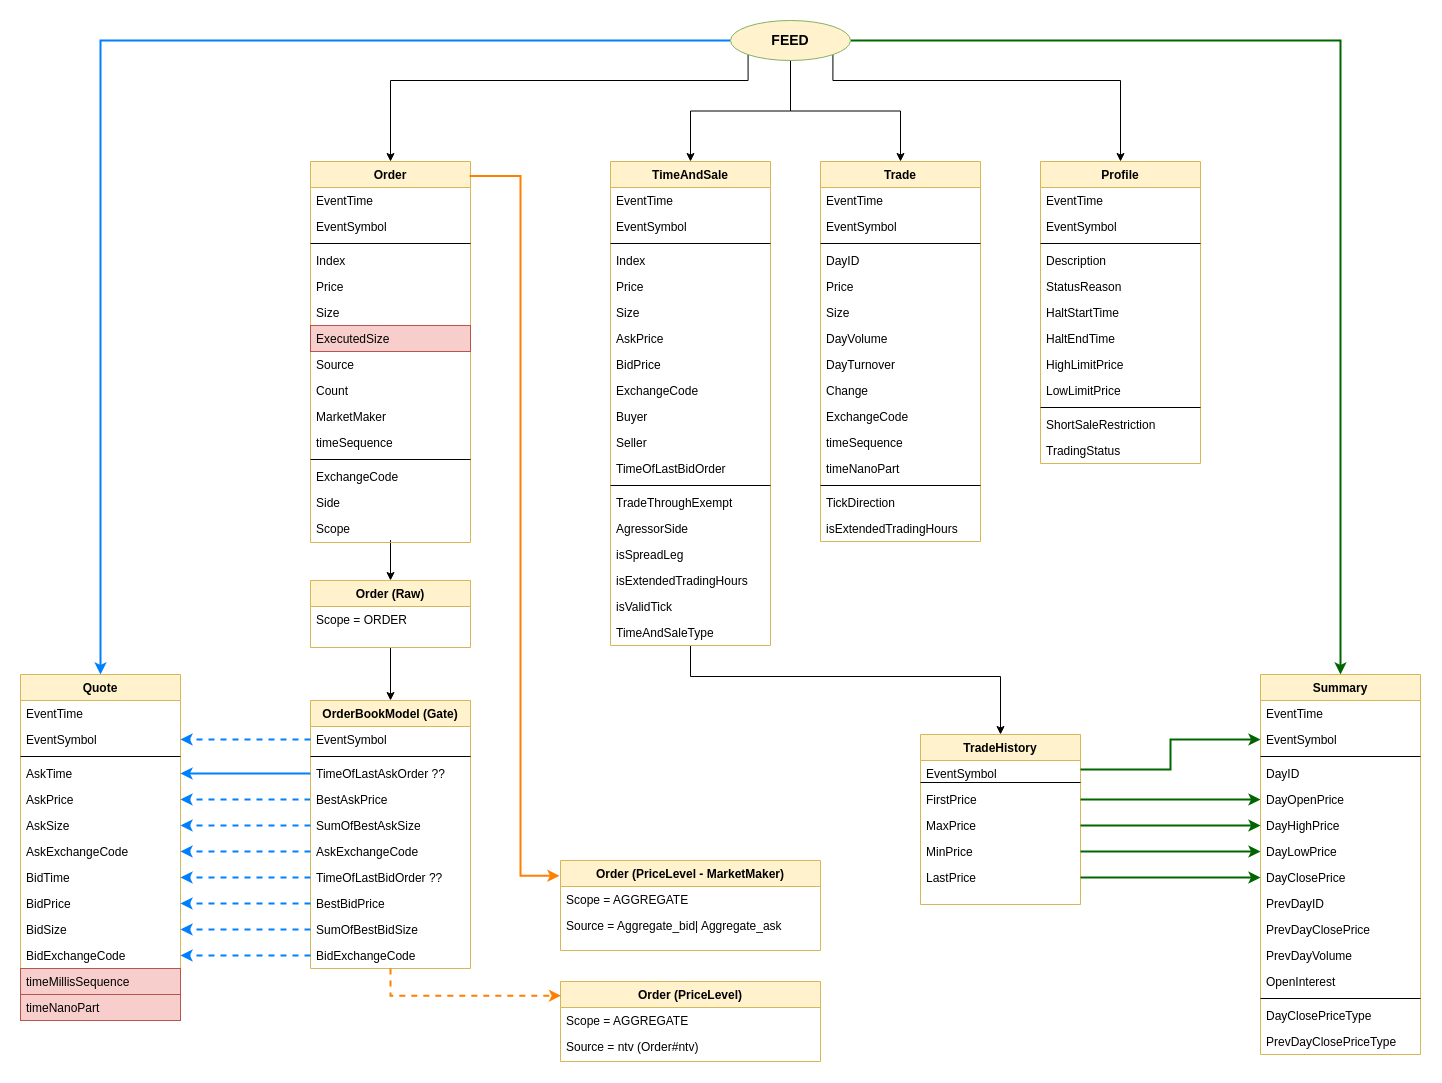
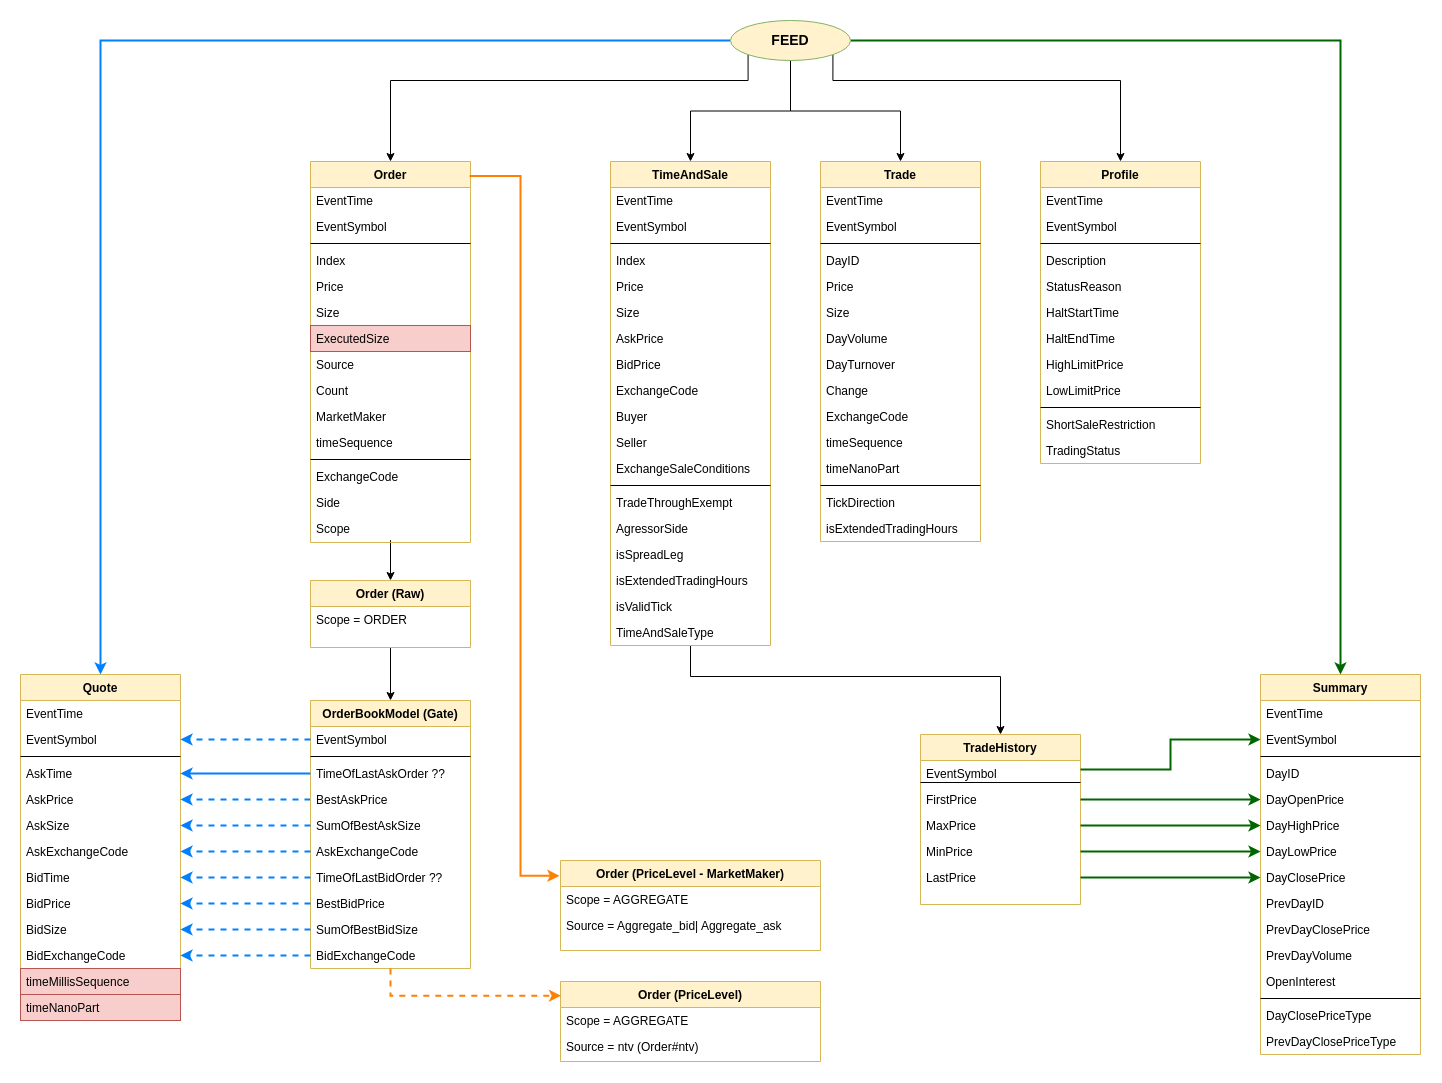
node "TimeOfLastBidOrder": label "TimeOfLastBidOrder" -> "ExchangeSaleConditions"
